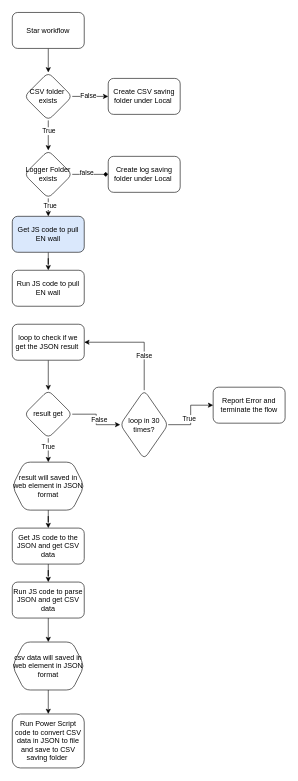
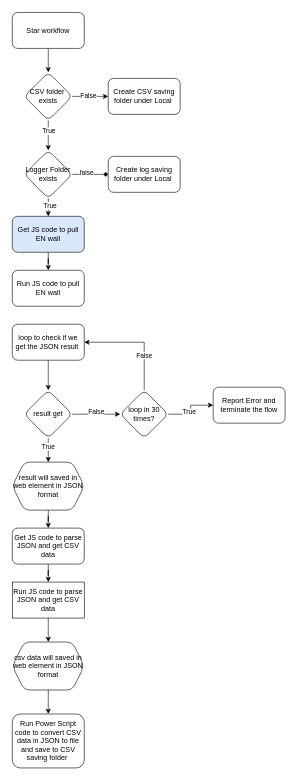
node "loop in 30 times?": size 48x69 -> 48x48
node "Get JS code to the JSON and get CSV data": label "Get JS code to the JSON and get CSV data" -> "Get JS code to parse JSON and get CSV data"
node "Run JS code to parse JSON and get CSV data": shape rounded rectangle -> rectangle
